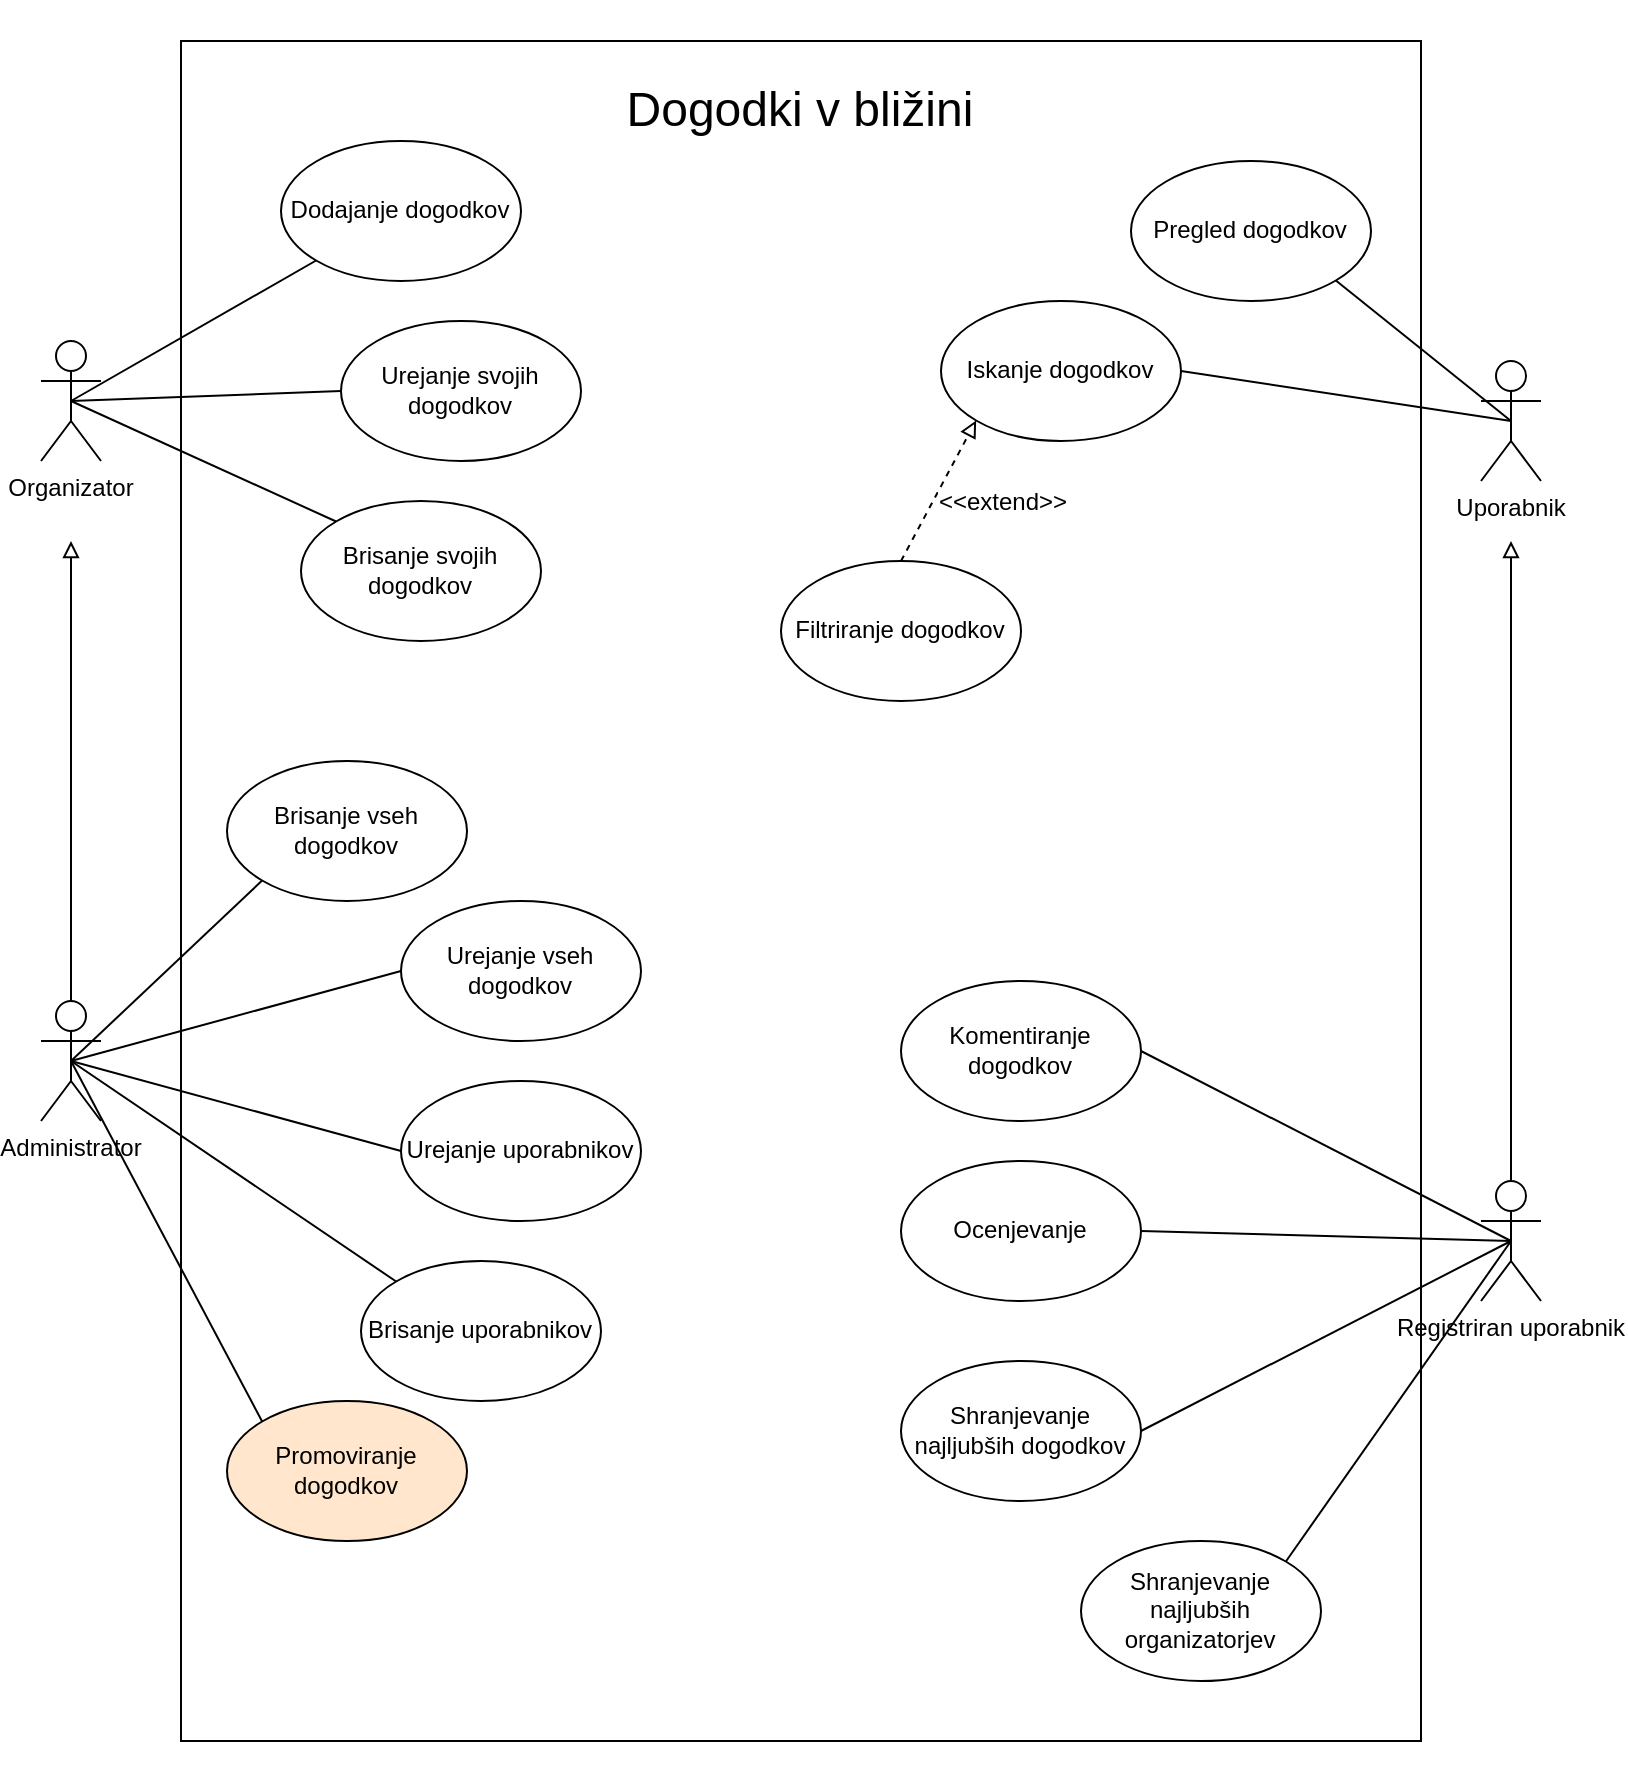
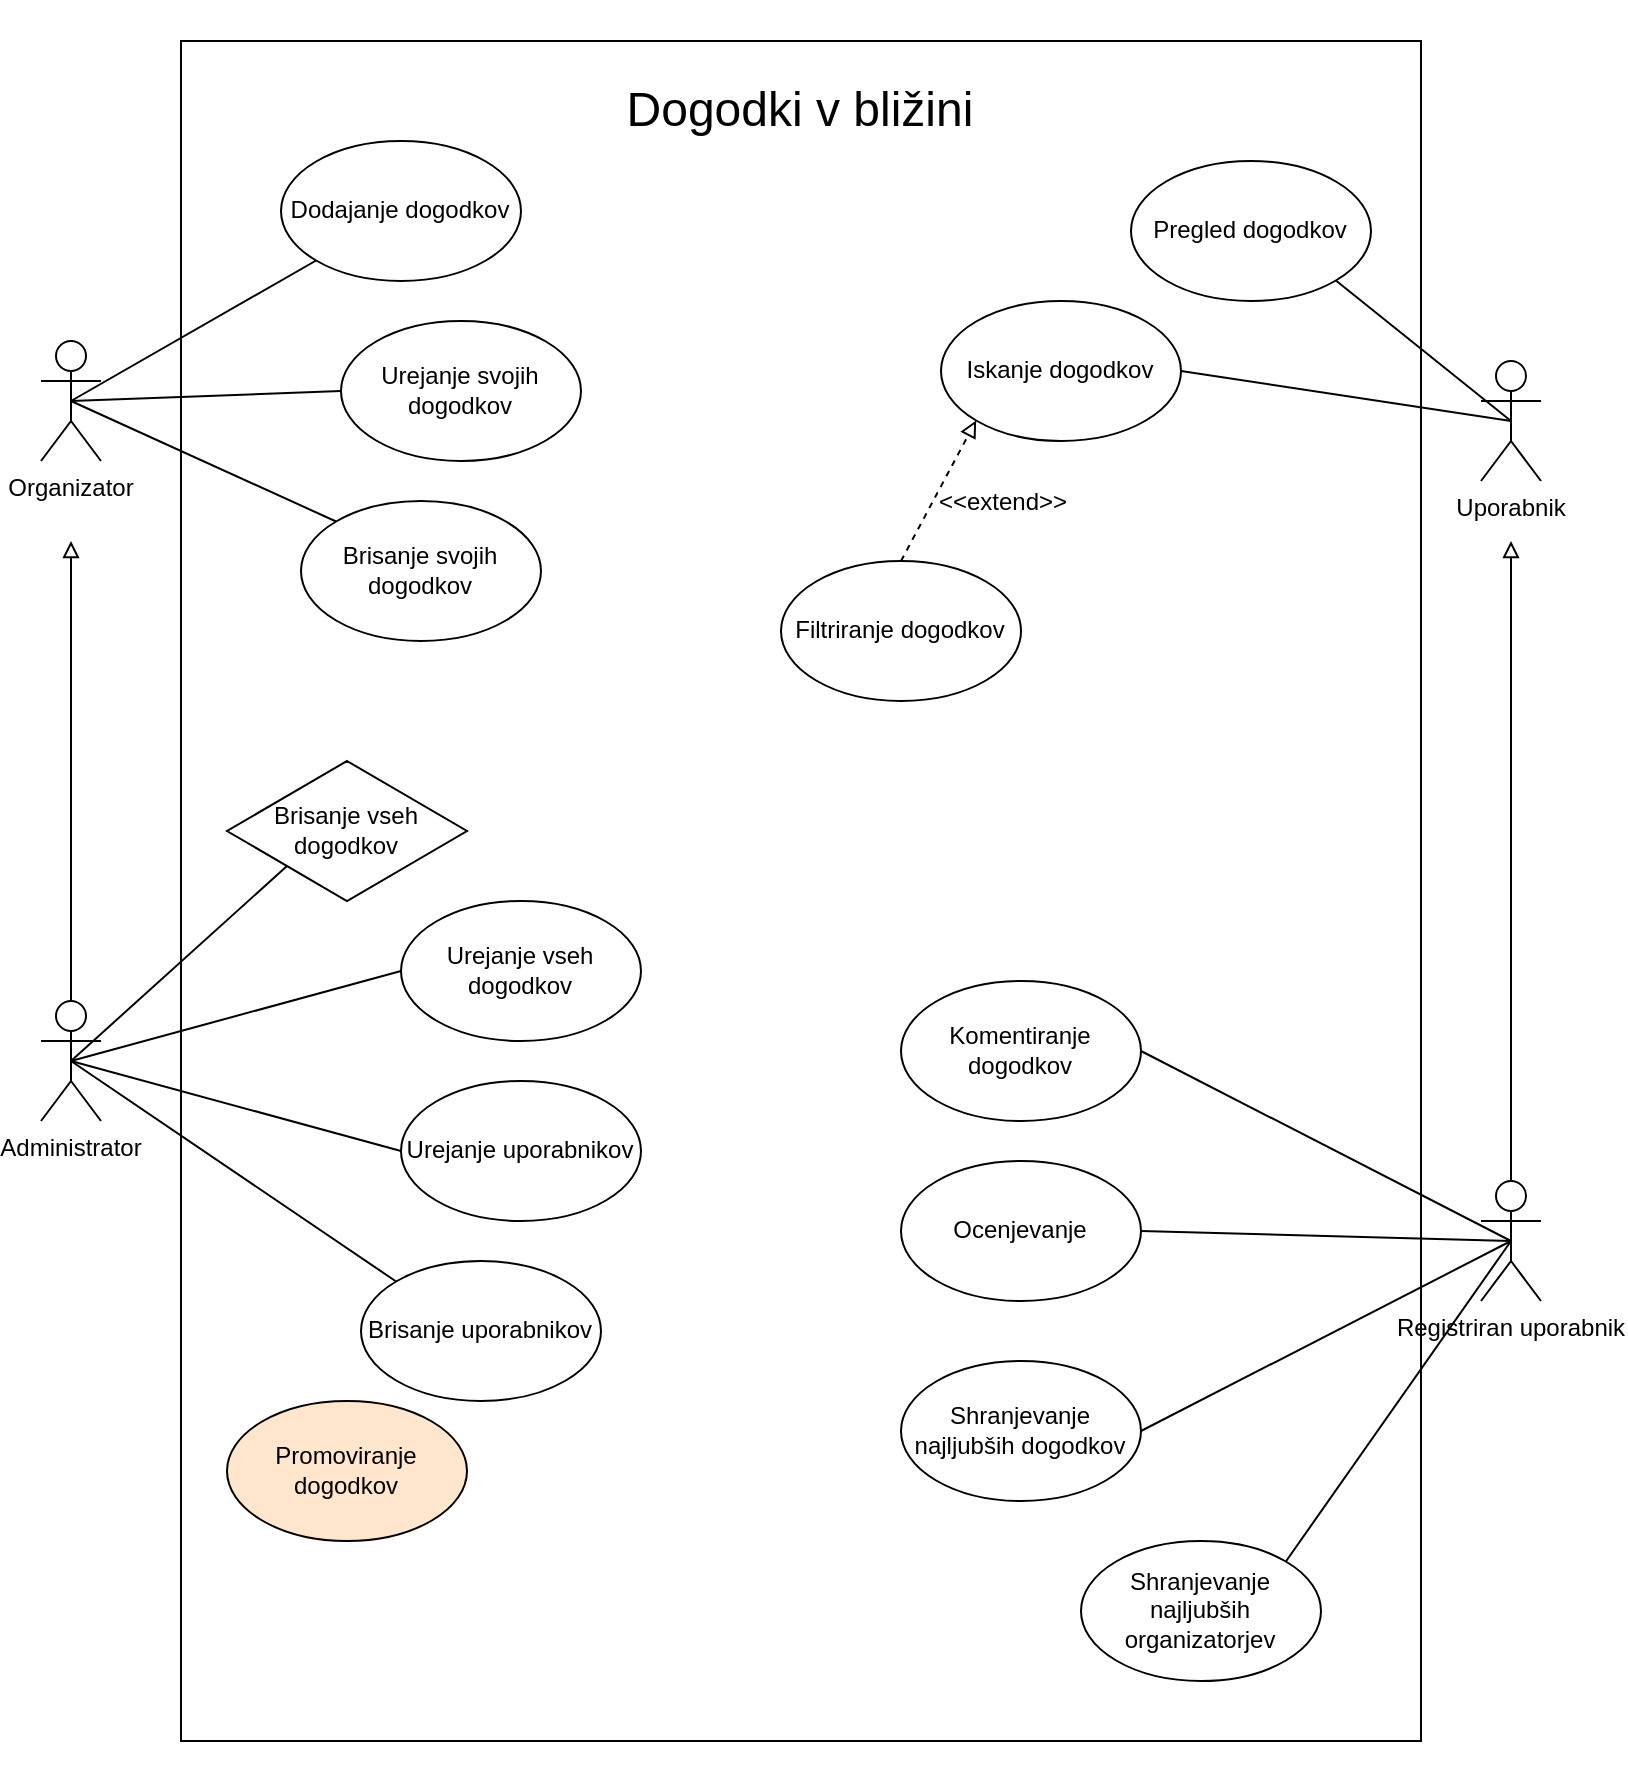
node "Brisanje vseh dogodkov": shape ellipse -> diamond
edge "Administrator" -- "Promoviranje dogodkov": removed
